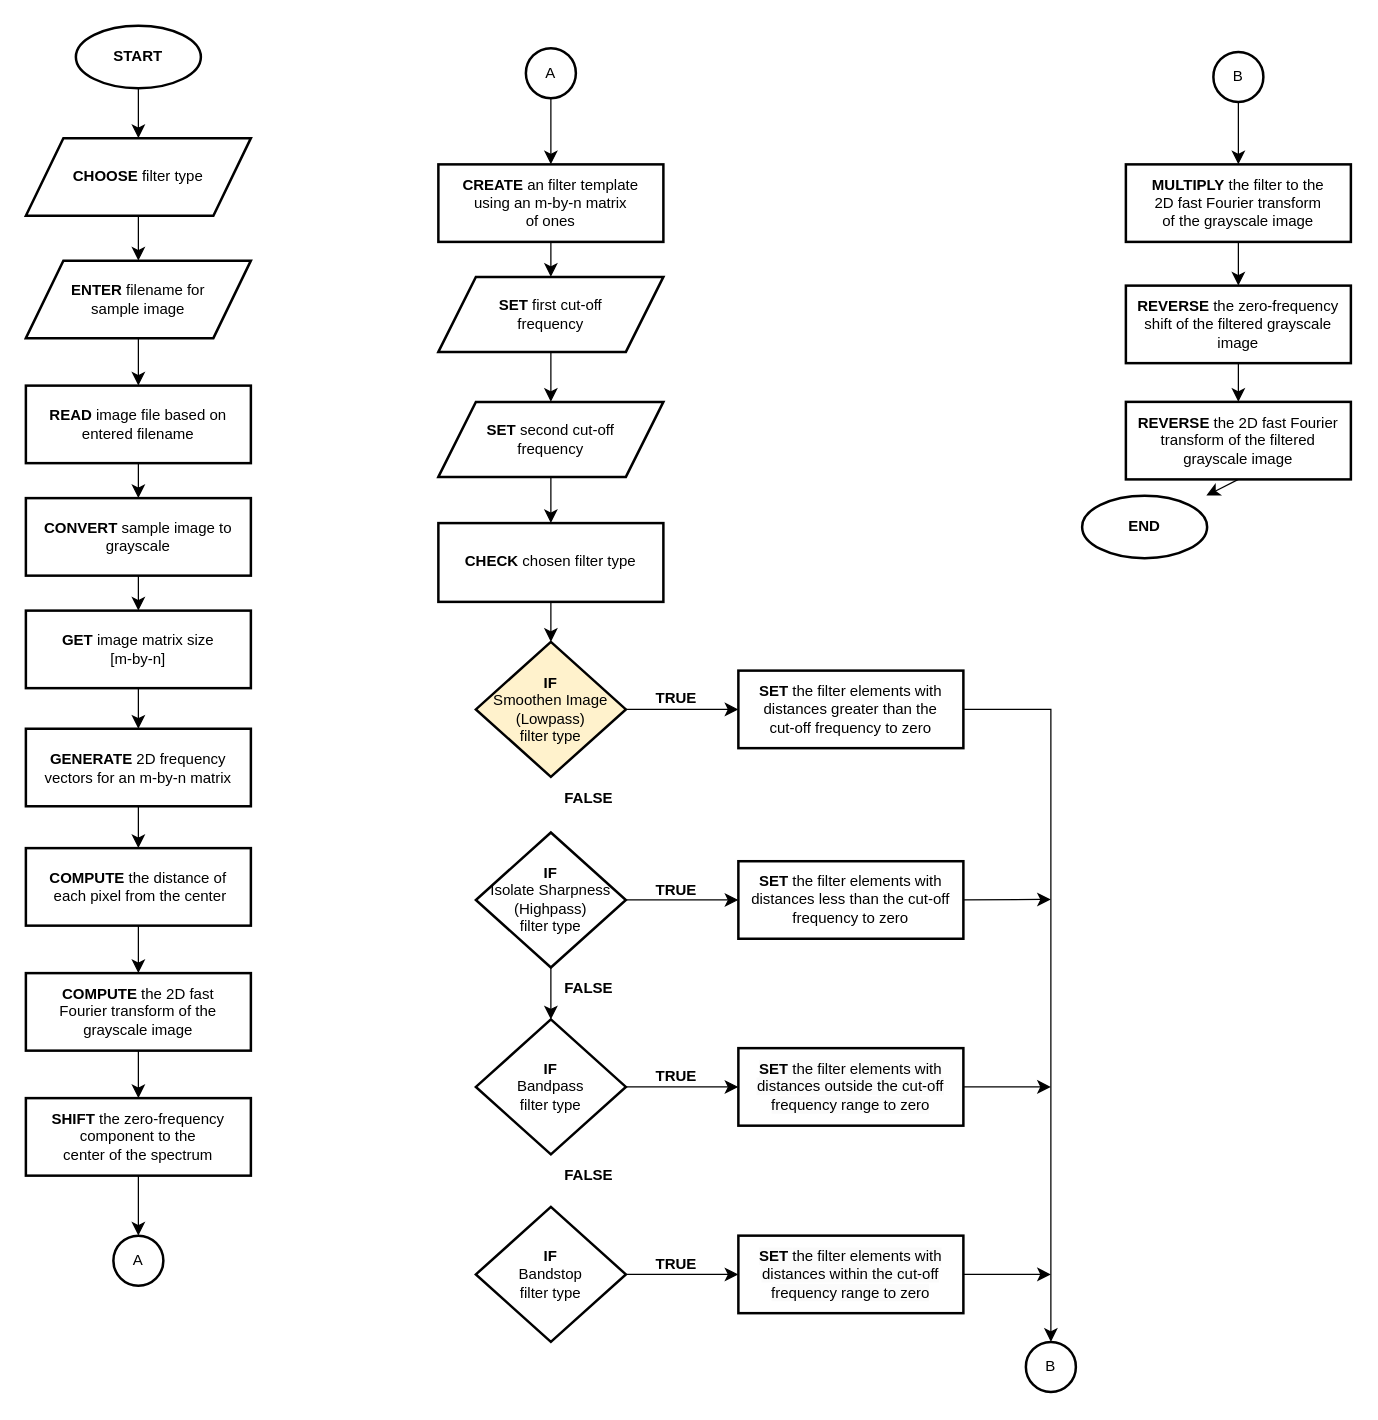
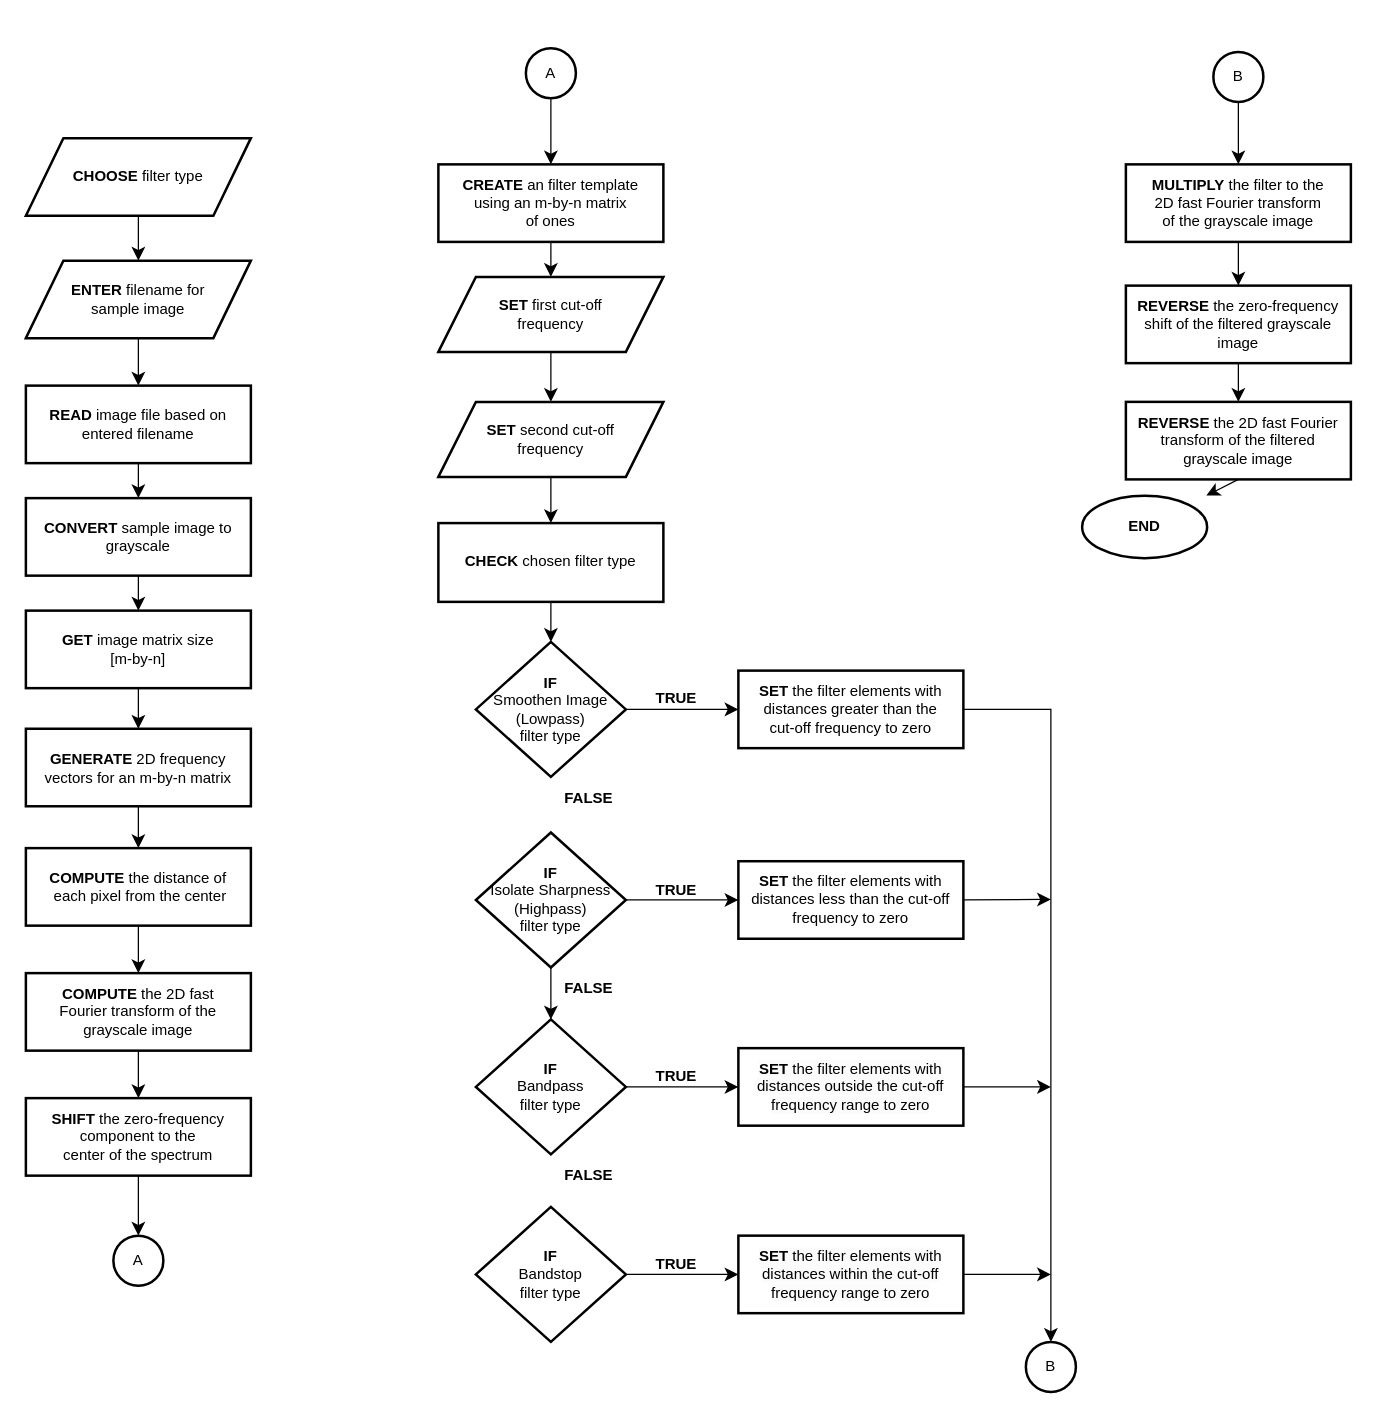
node "START": removed
edge "START" -> "CHOOSE filter type": removed
node "IF Smoothen Image (Lowpass) filter type": fillcolor #fff2cc -> #ffffff
